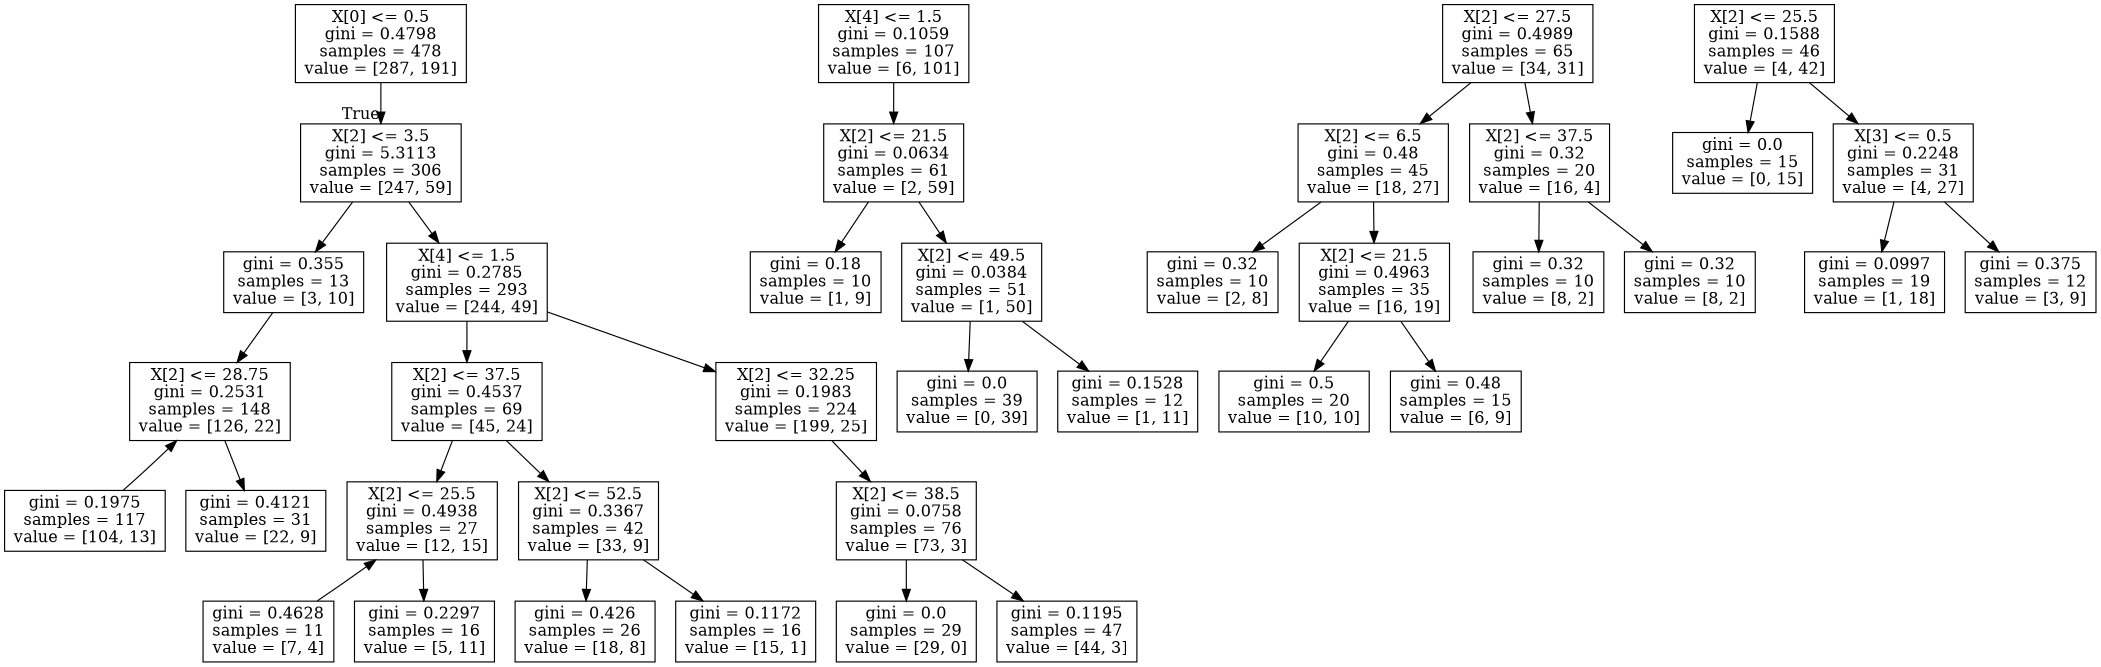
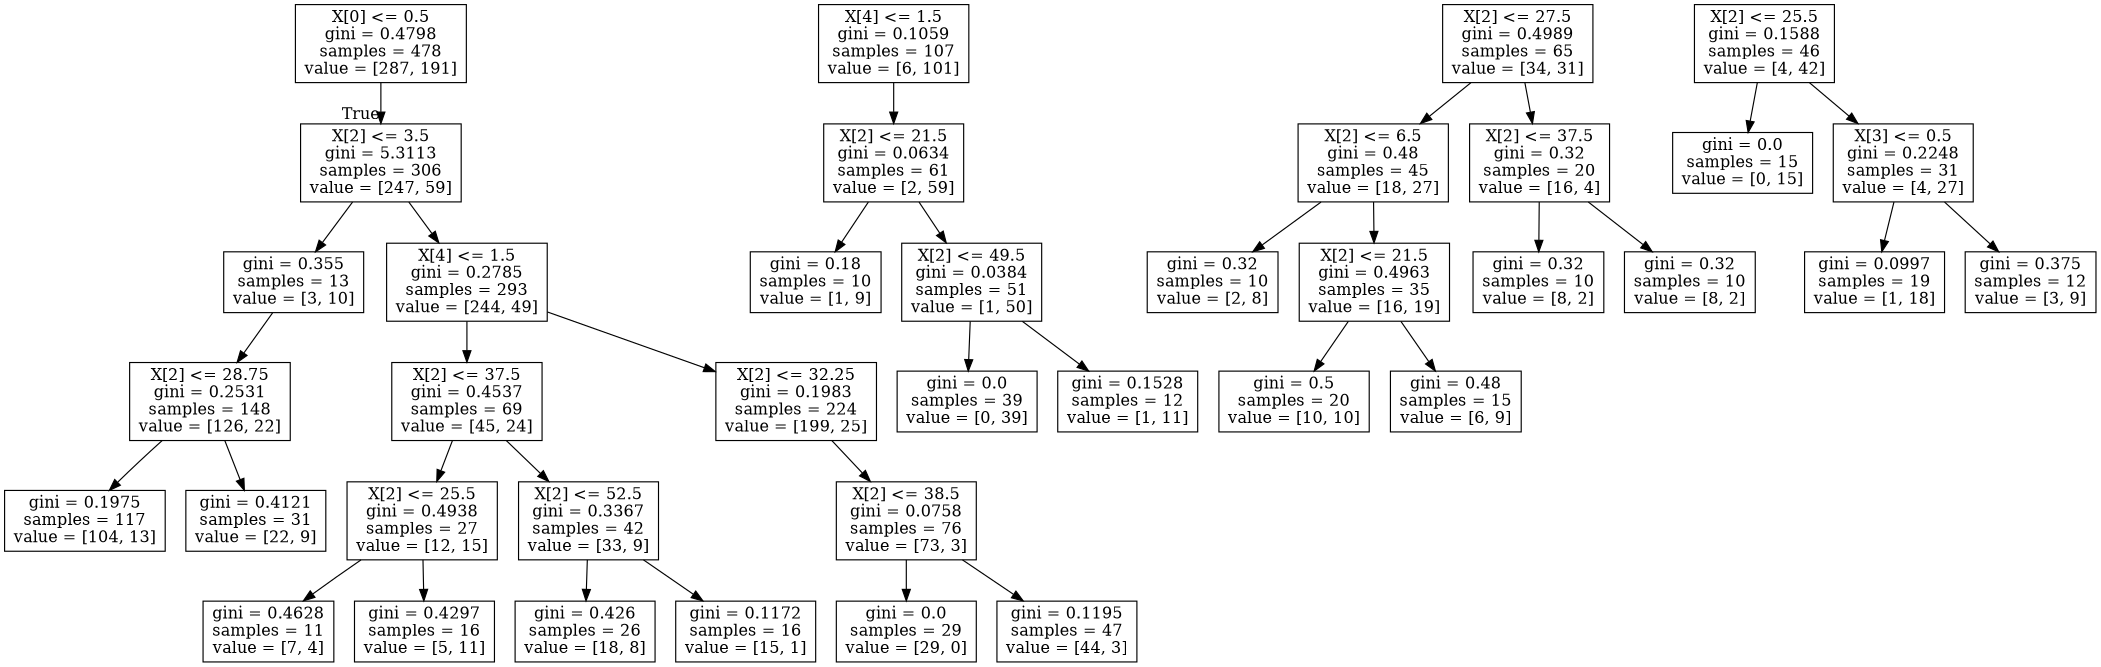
edge "gini = 0.1975 samples = 117 value = [104, 13]" -> "X[2] <= 28.75 gini = 0.2531 samples = 148 value = [126, 22]": reversed
edge "gini = 0.4628 samples = 11 value = [7, 4]" -> "X[2] <= 25.5 gini = 0.4938 samples = 27 value = [12, 15]": reversed
node "gini = 0.2297 samples = 16 value = [5, 11]": label "gini = 0.2297 samples = 16 value = [5, 11]" -> "gini = 0.4297 samples = 16 value = [5, 11]"
